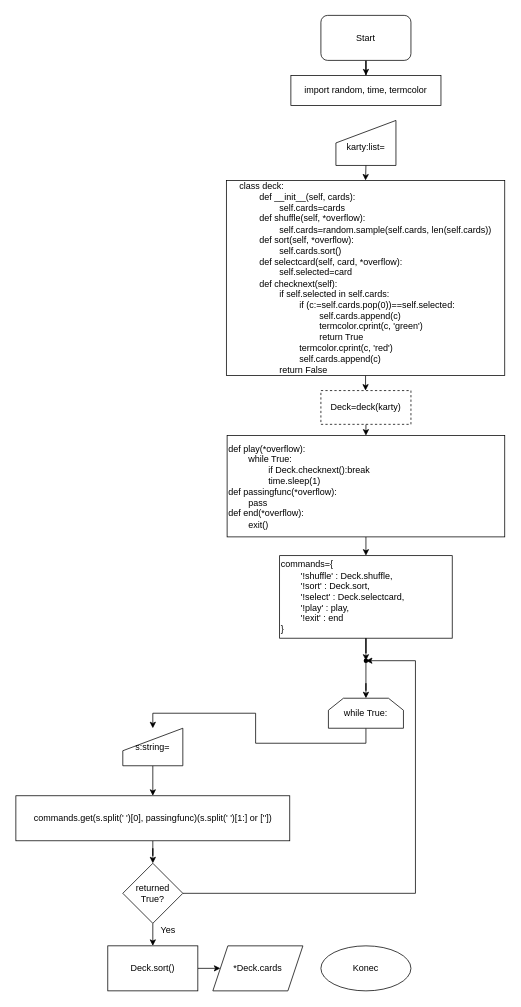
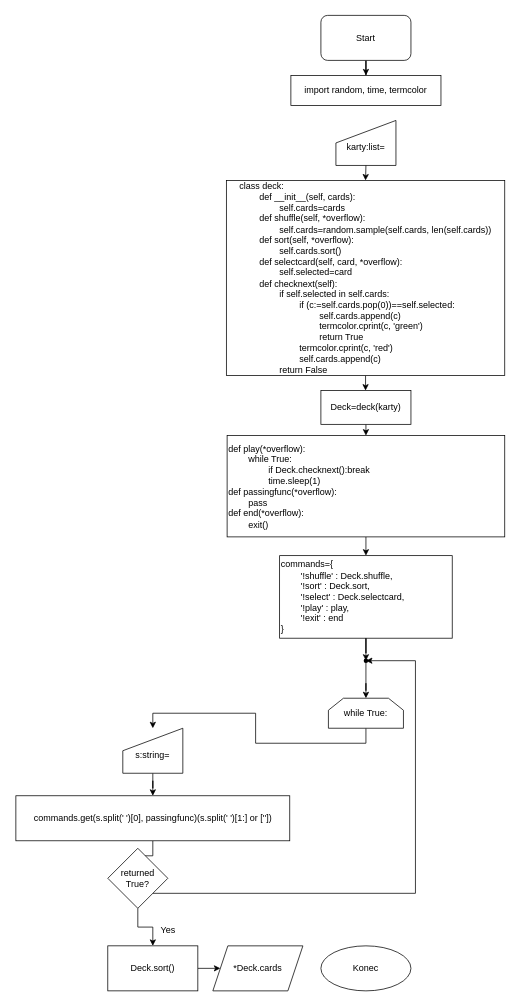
node "Deck=deck(karty)": style dashed -> solid
node "s:string=": size 60x38 -> 60x45
node "returned True?": moved (153, 893) -> (138, 878)
